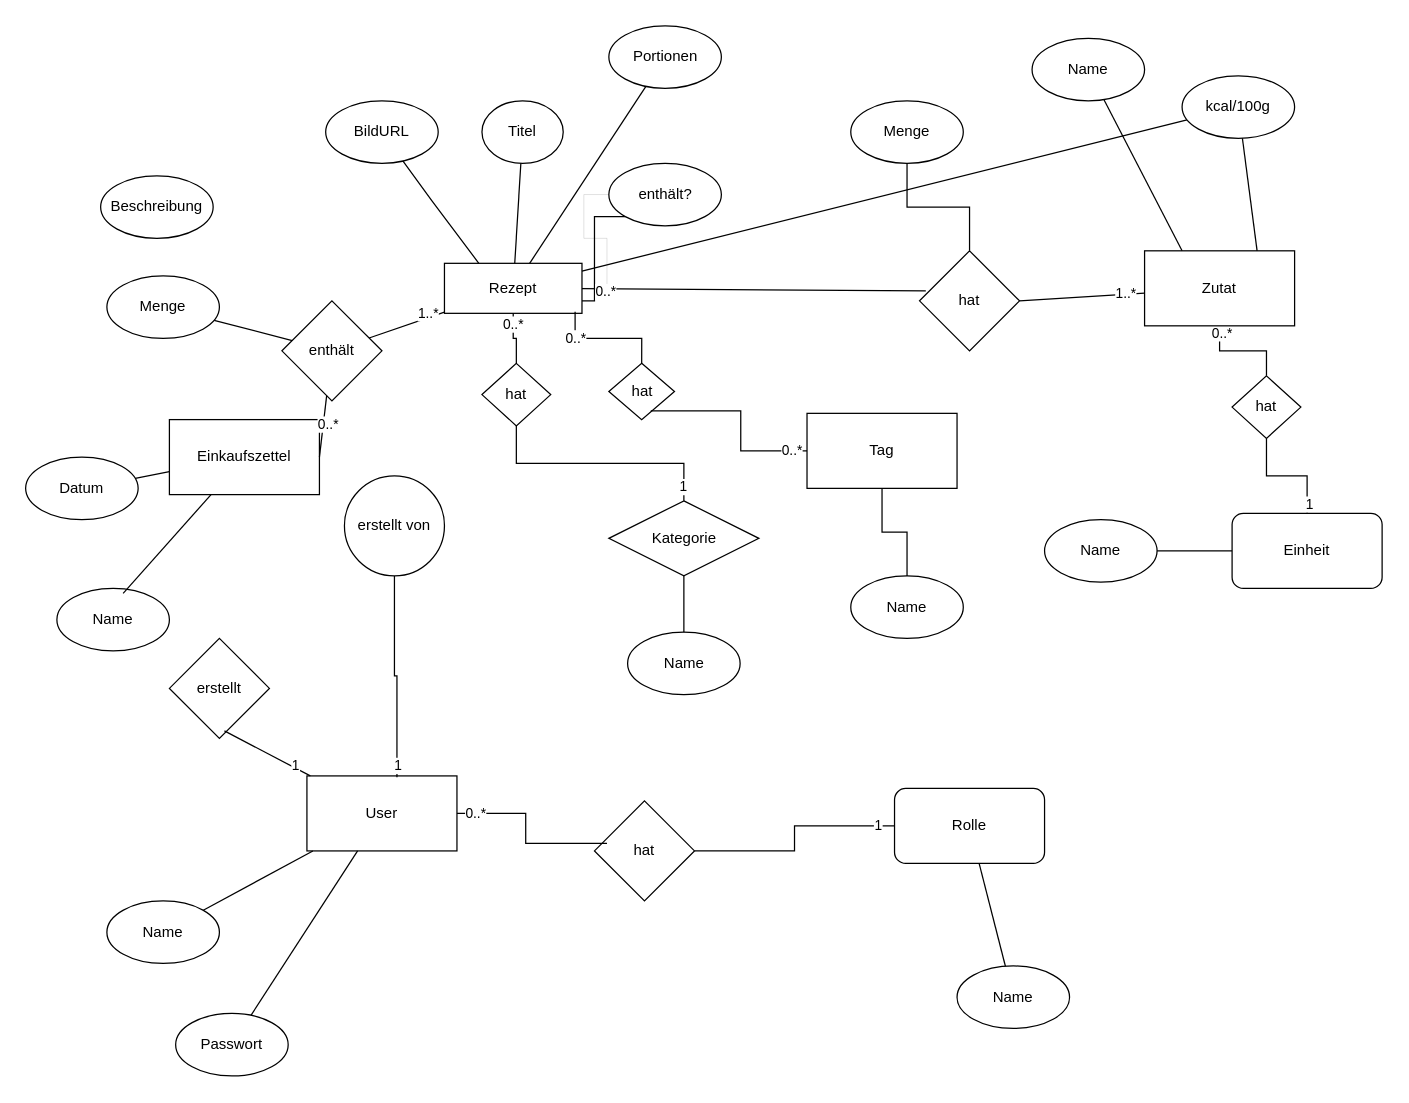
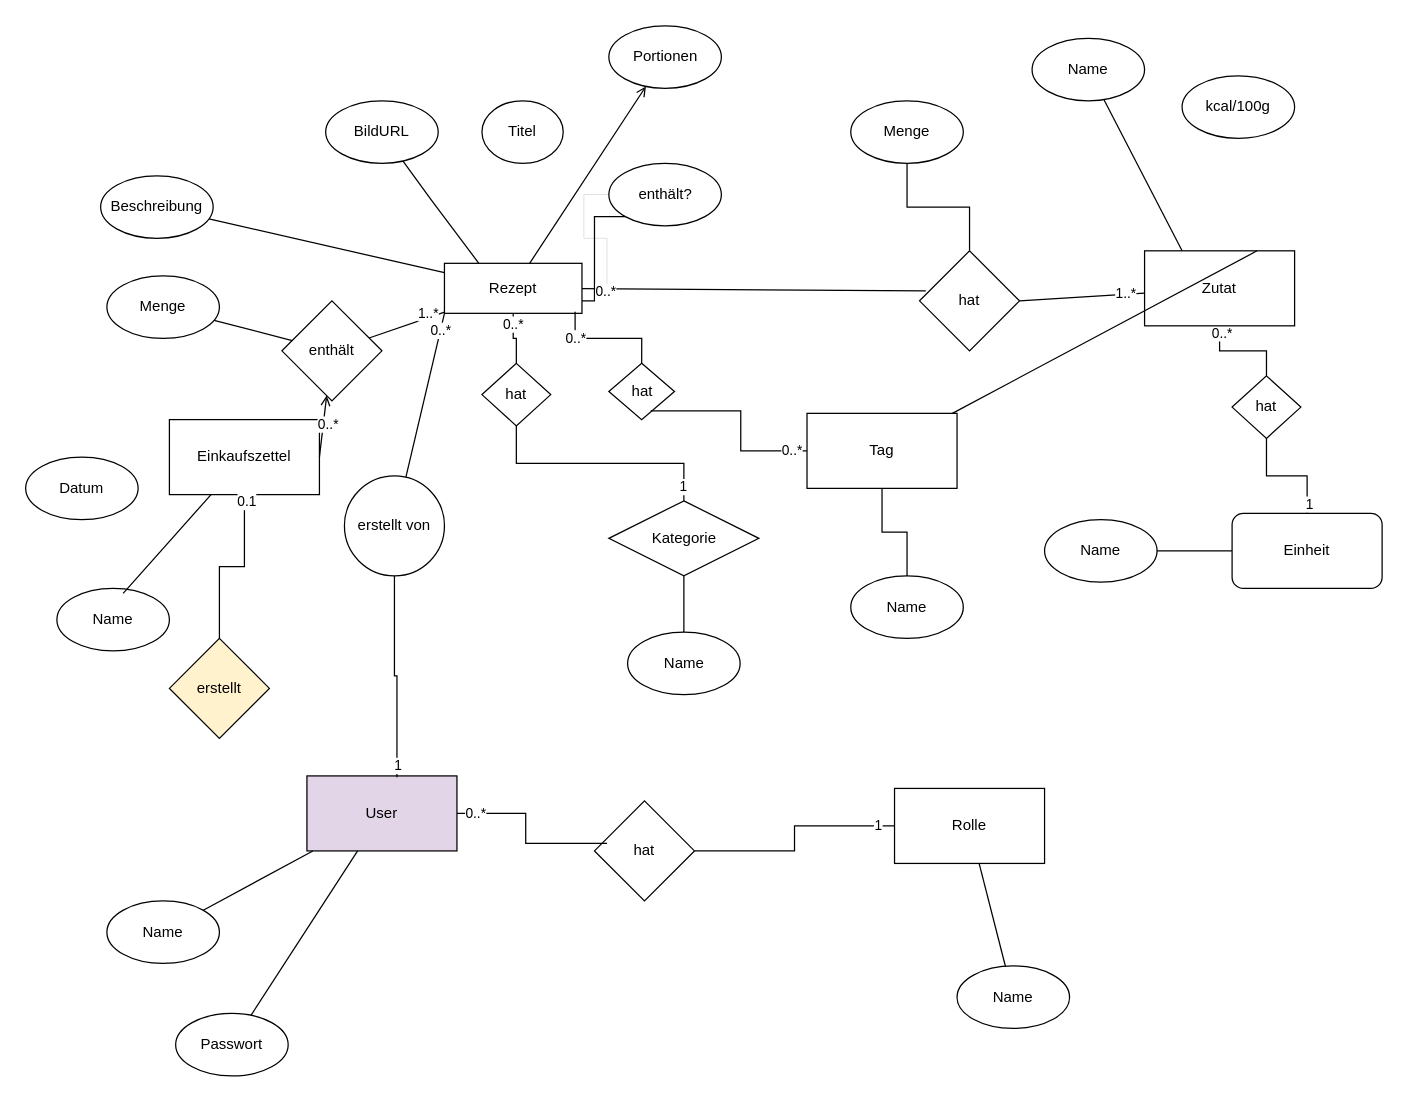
edge "Portionen" -- "Rezept": arrowhead none -> open
edge "kcal/100g" -- "Rezept": now "Beschreibung" -- "Rezept"
edge "kcal/100g" -- "Zutat": now "Tag" -- "Zutat"
edge "Titel" -- "Rezept": removed
edge "enthält" -- "Einkaufszettel": arrowhead none -> open
edge "Rezept" -- "erstellt von": added, label "0..*"
edge "Einkaufszettel" -- "Datum": removed
edge "Einkaufszettel" -- "erstellt": added, label "0.1"
node "erstellt": fillcolor #ffffff -> #fff2cc
edge "erstellt" -- "User": removed, label "1"
node "User": fillcolor #ffffff -> #e1d5e7
node "Rolle": shape rounded rectangle -> rectangle
